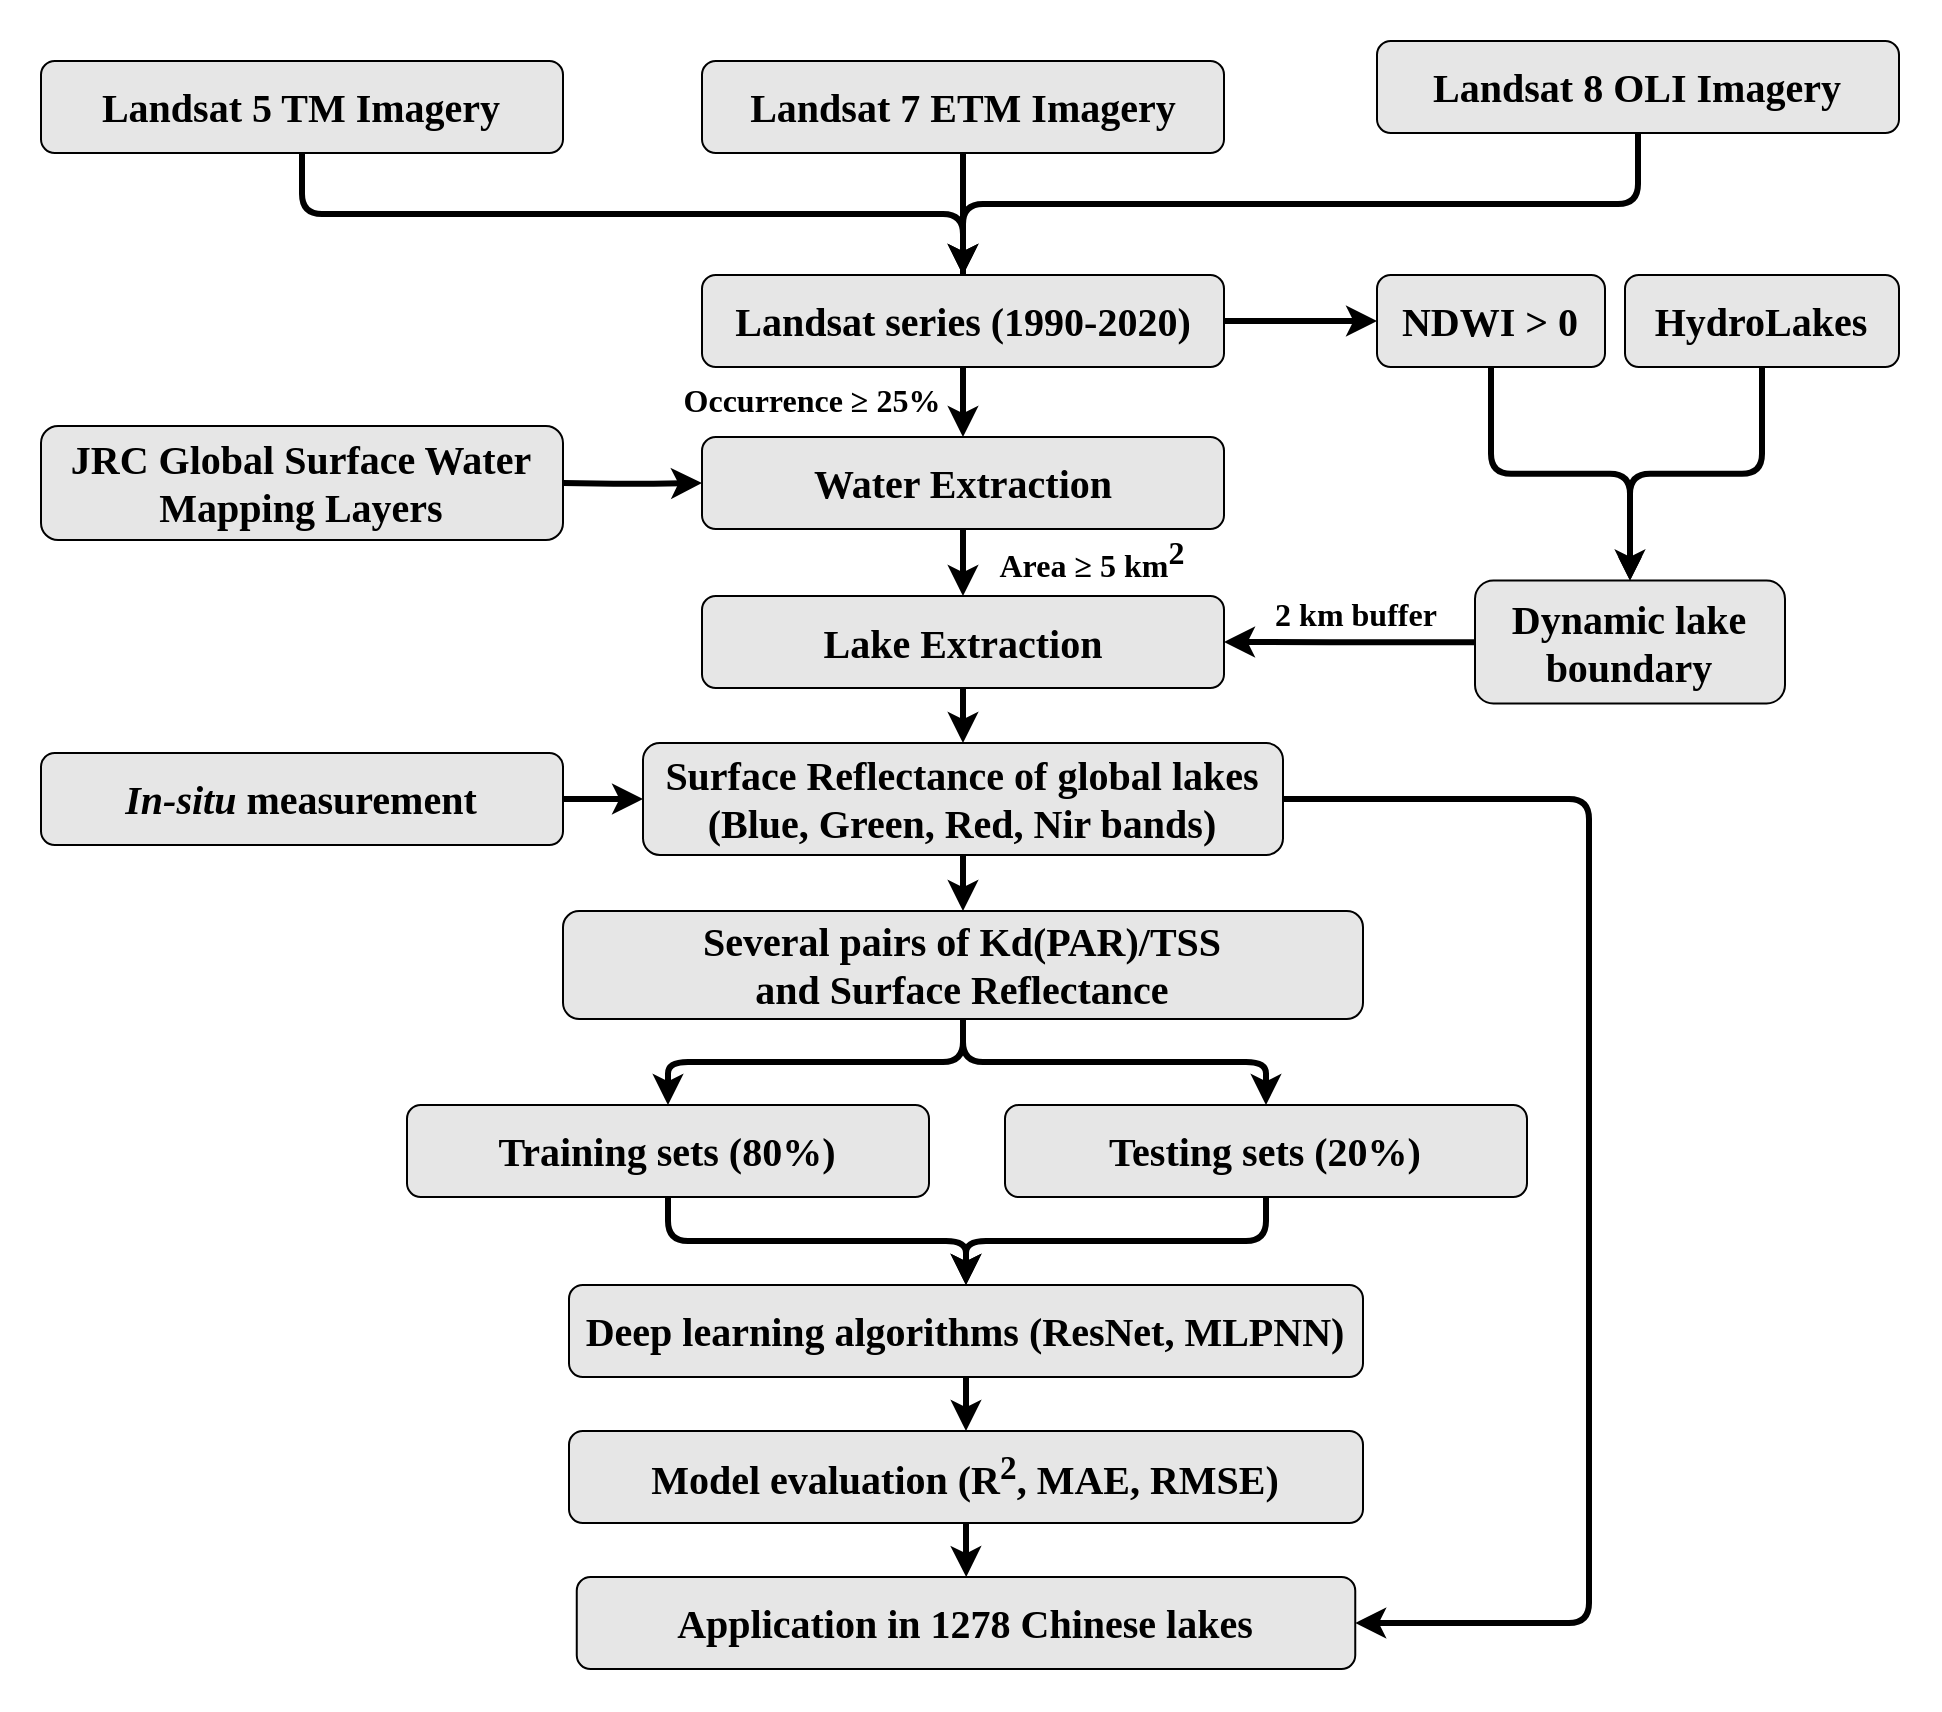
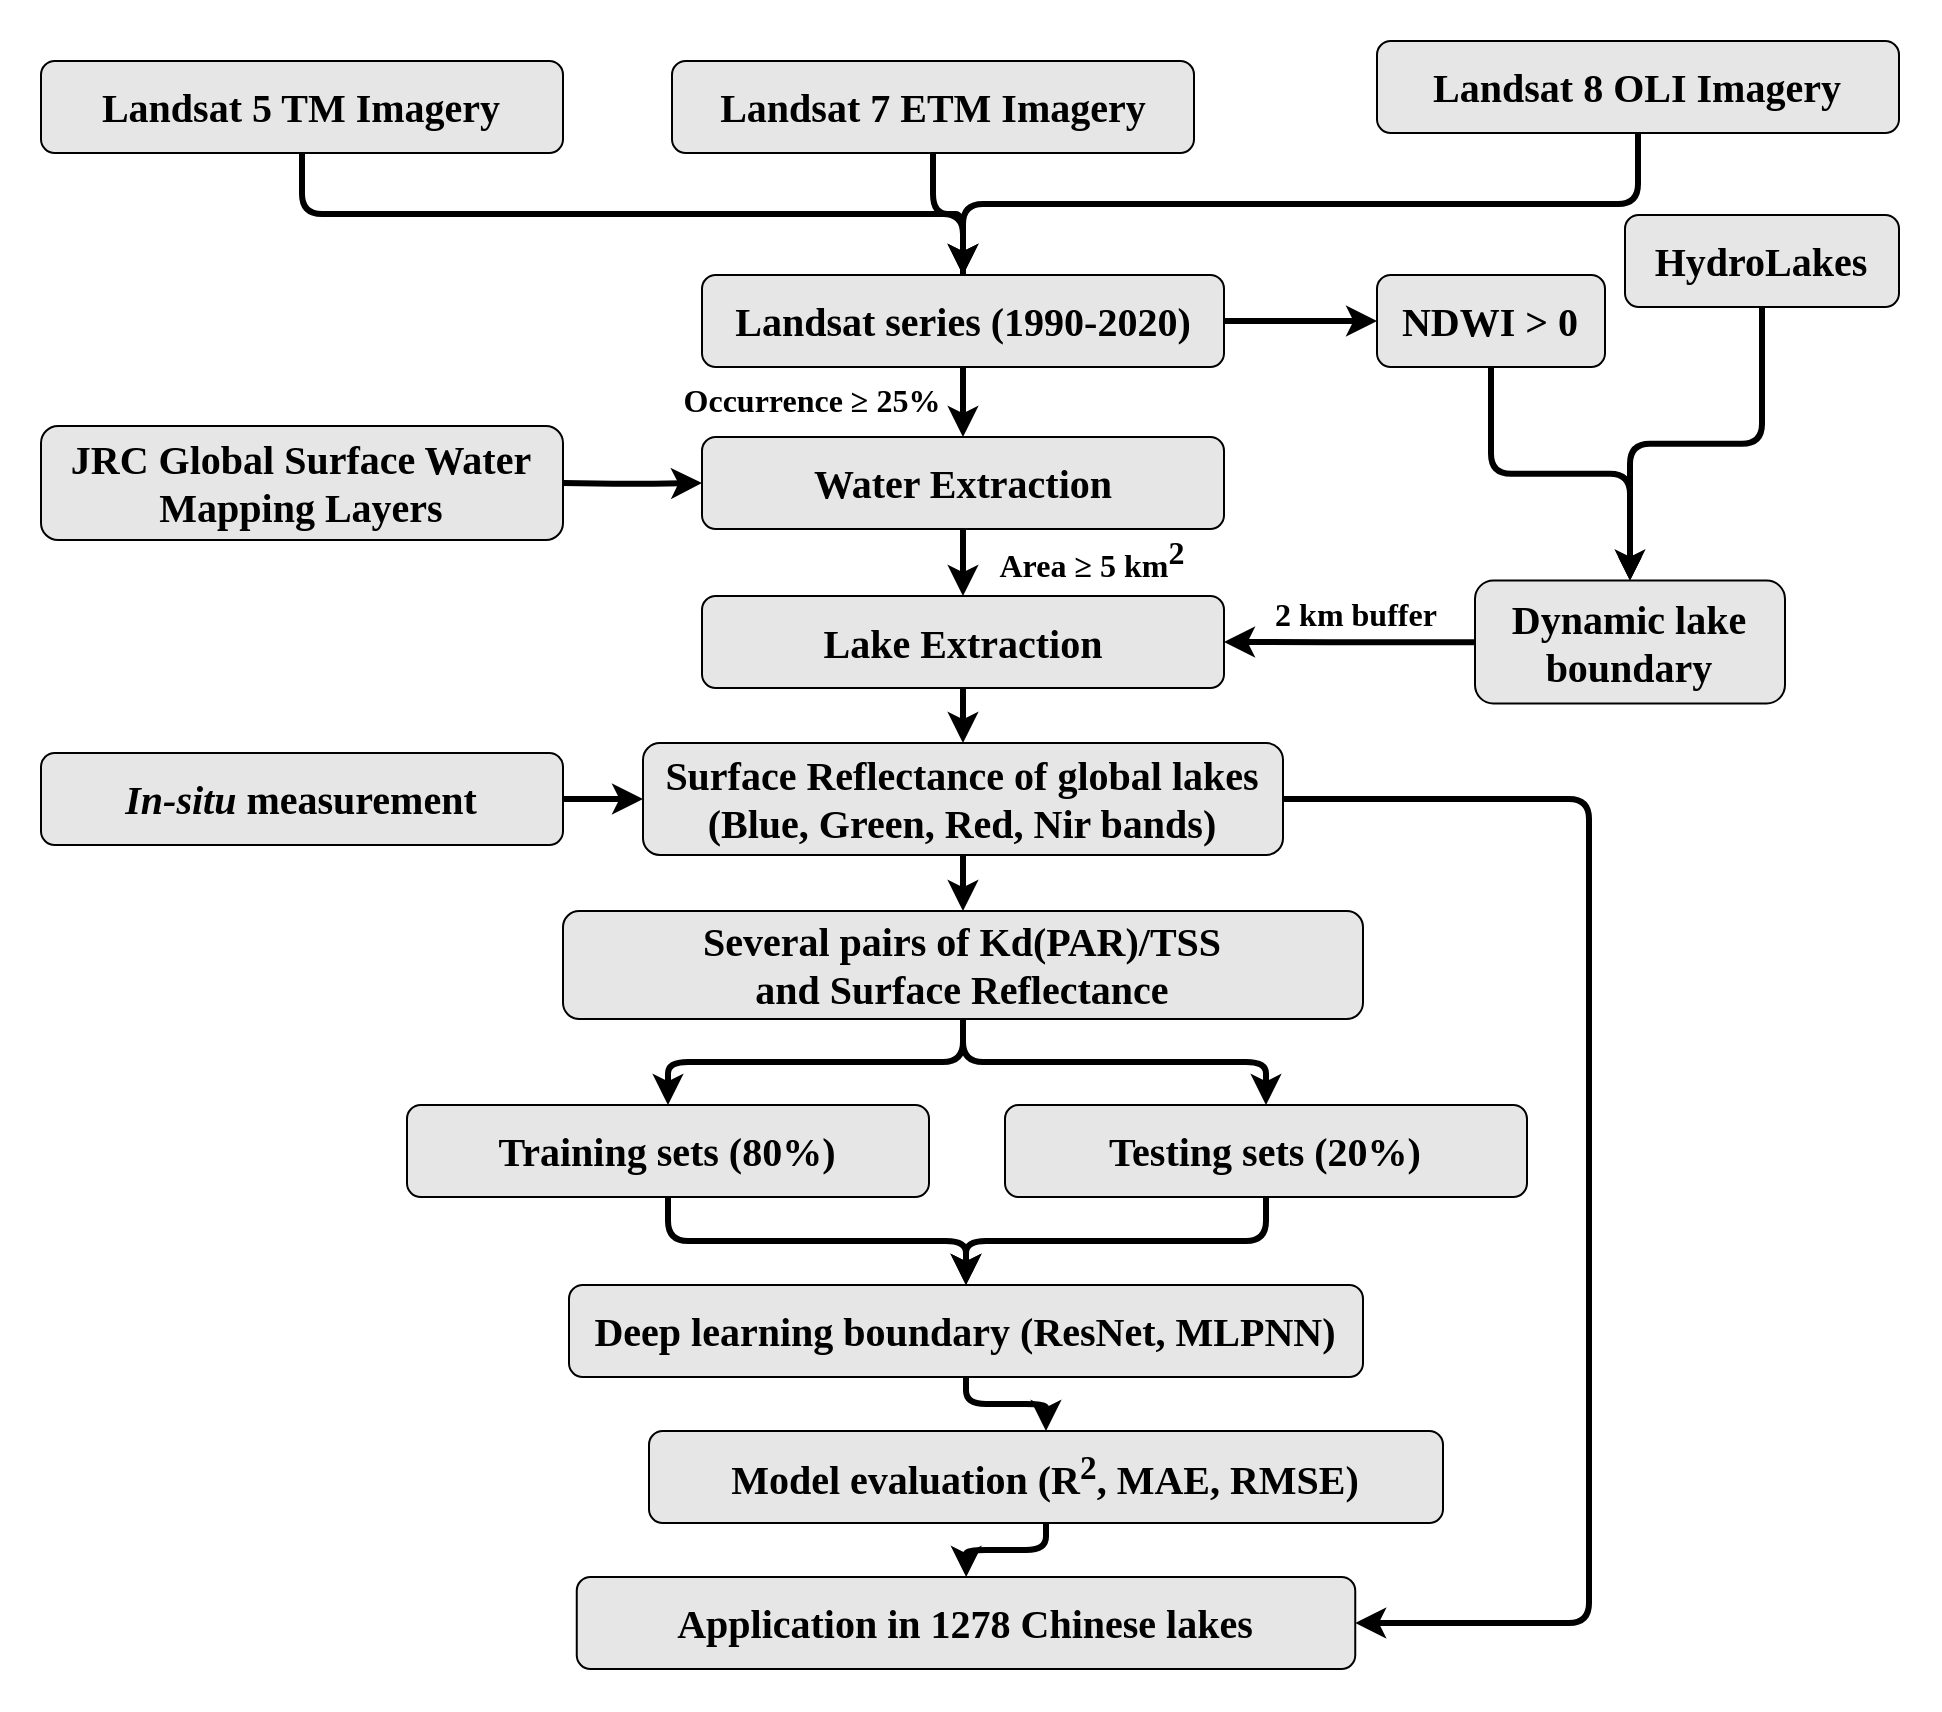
node "Landsat 7 ETM Imagery": moved (963, 107) -> (933, 107)
node "HydroLakes": moved (1762, 321) -> (1762, 261)
node "Deep learning algorithms (ResNet, MLPNN)": label "Deep learning algorithms (ResNet, MLPNN)" -> "Deep learning boundary (ResNet, MLPNN)"
node "Model evaluation (R2, MAE, RMSE)": moved (966, 1477) -> (1046, 1477)
